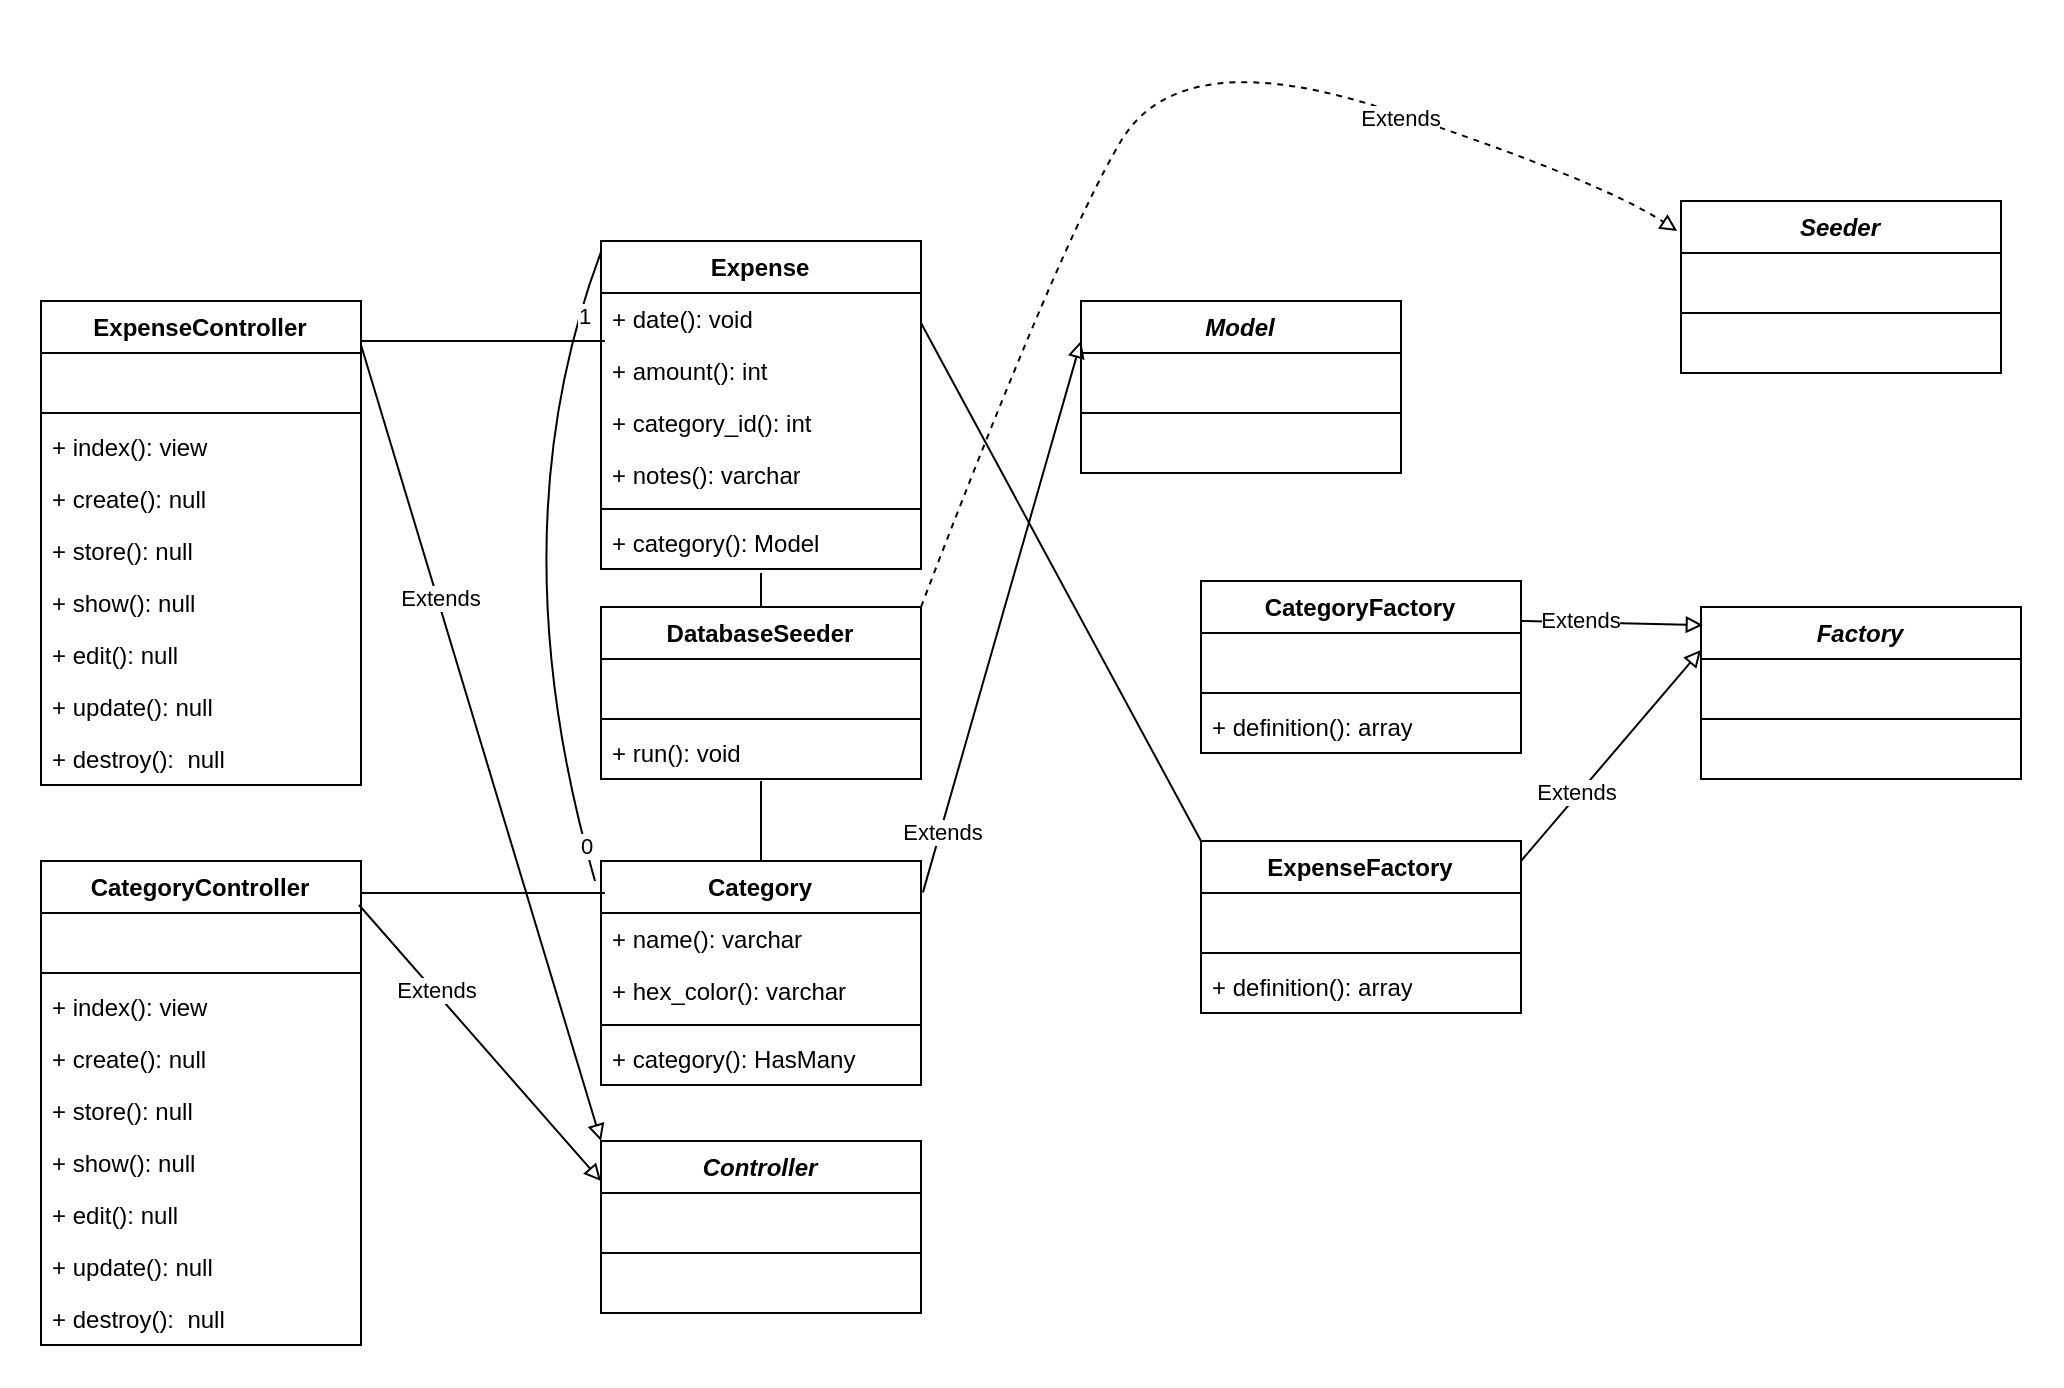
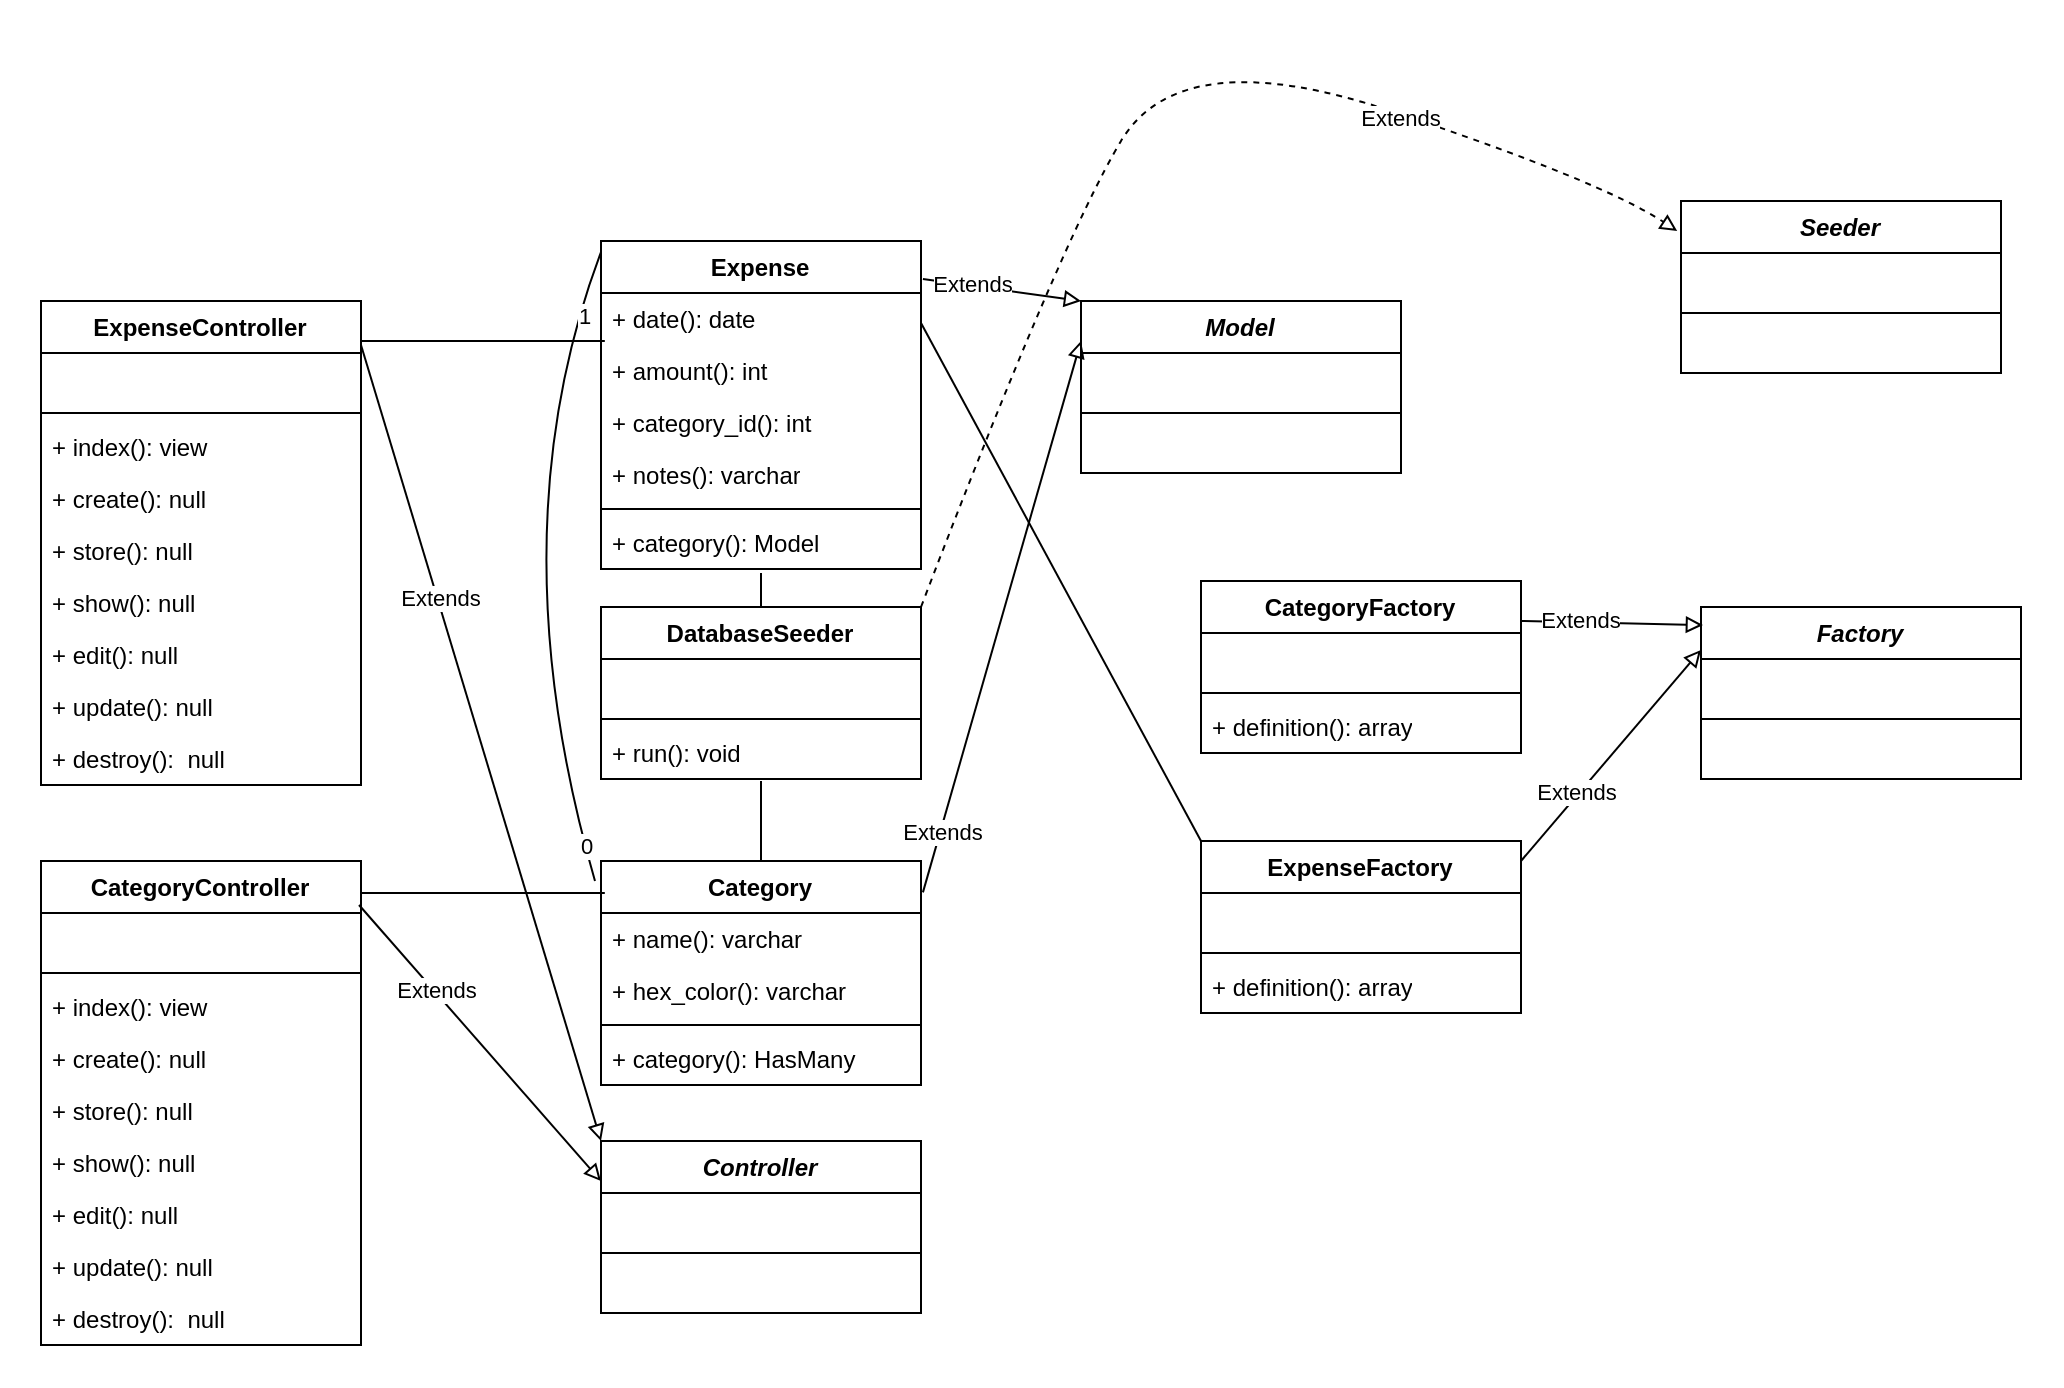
edge "Expense" -> "Model": added, label "Extends"
node "+ date(): void": label "+ date(): void" -> "+ date(): date"
